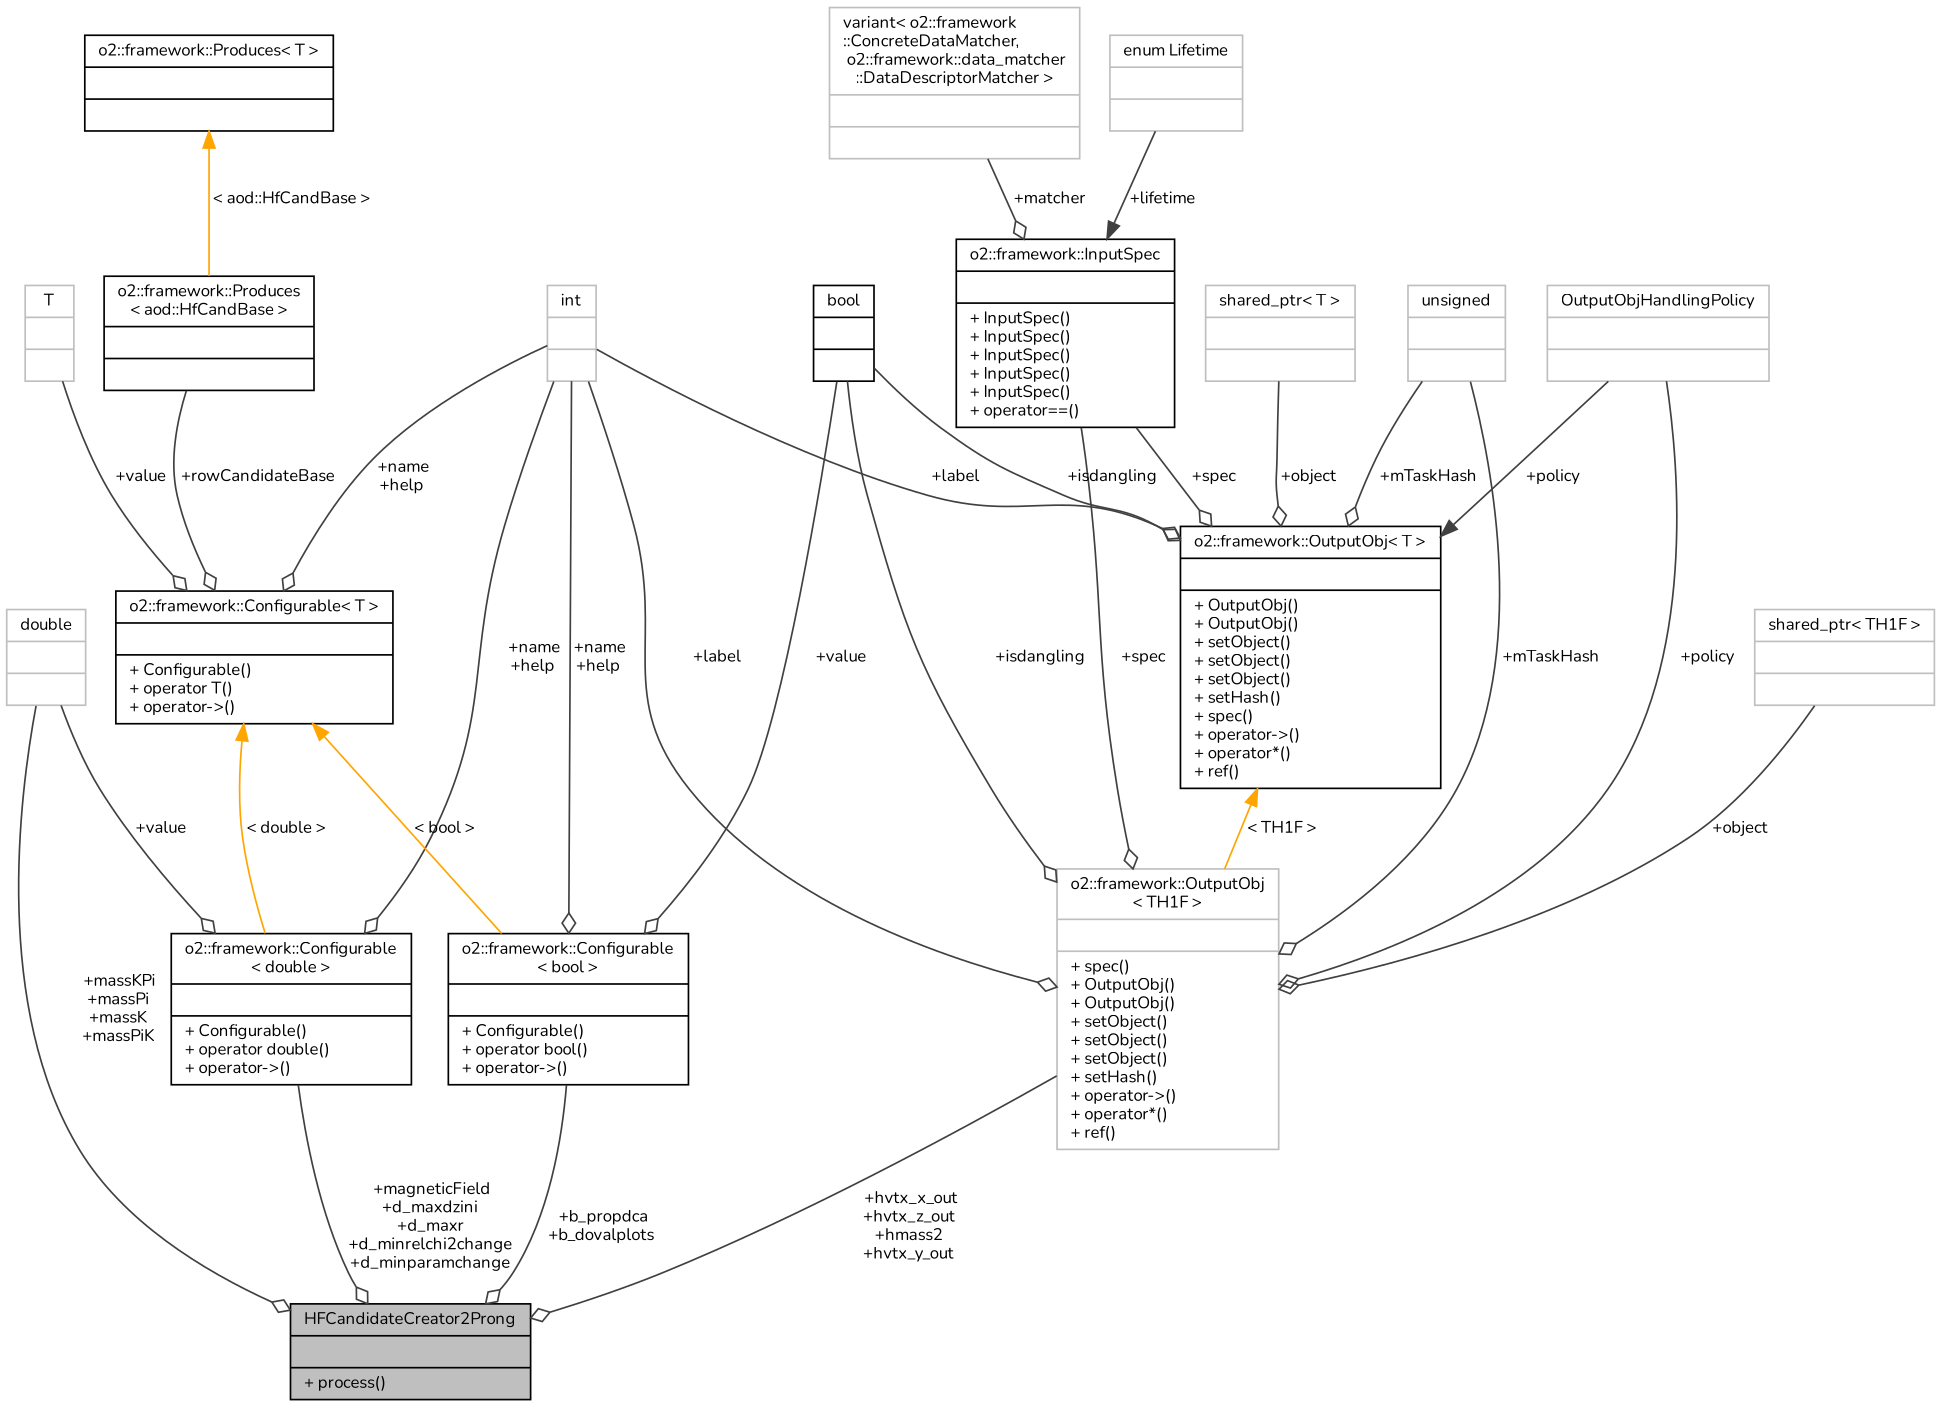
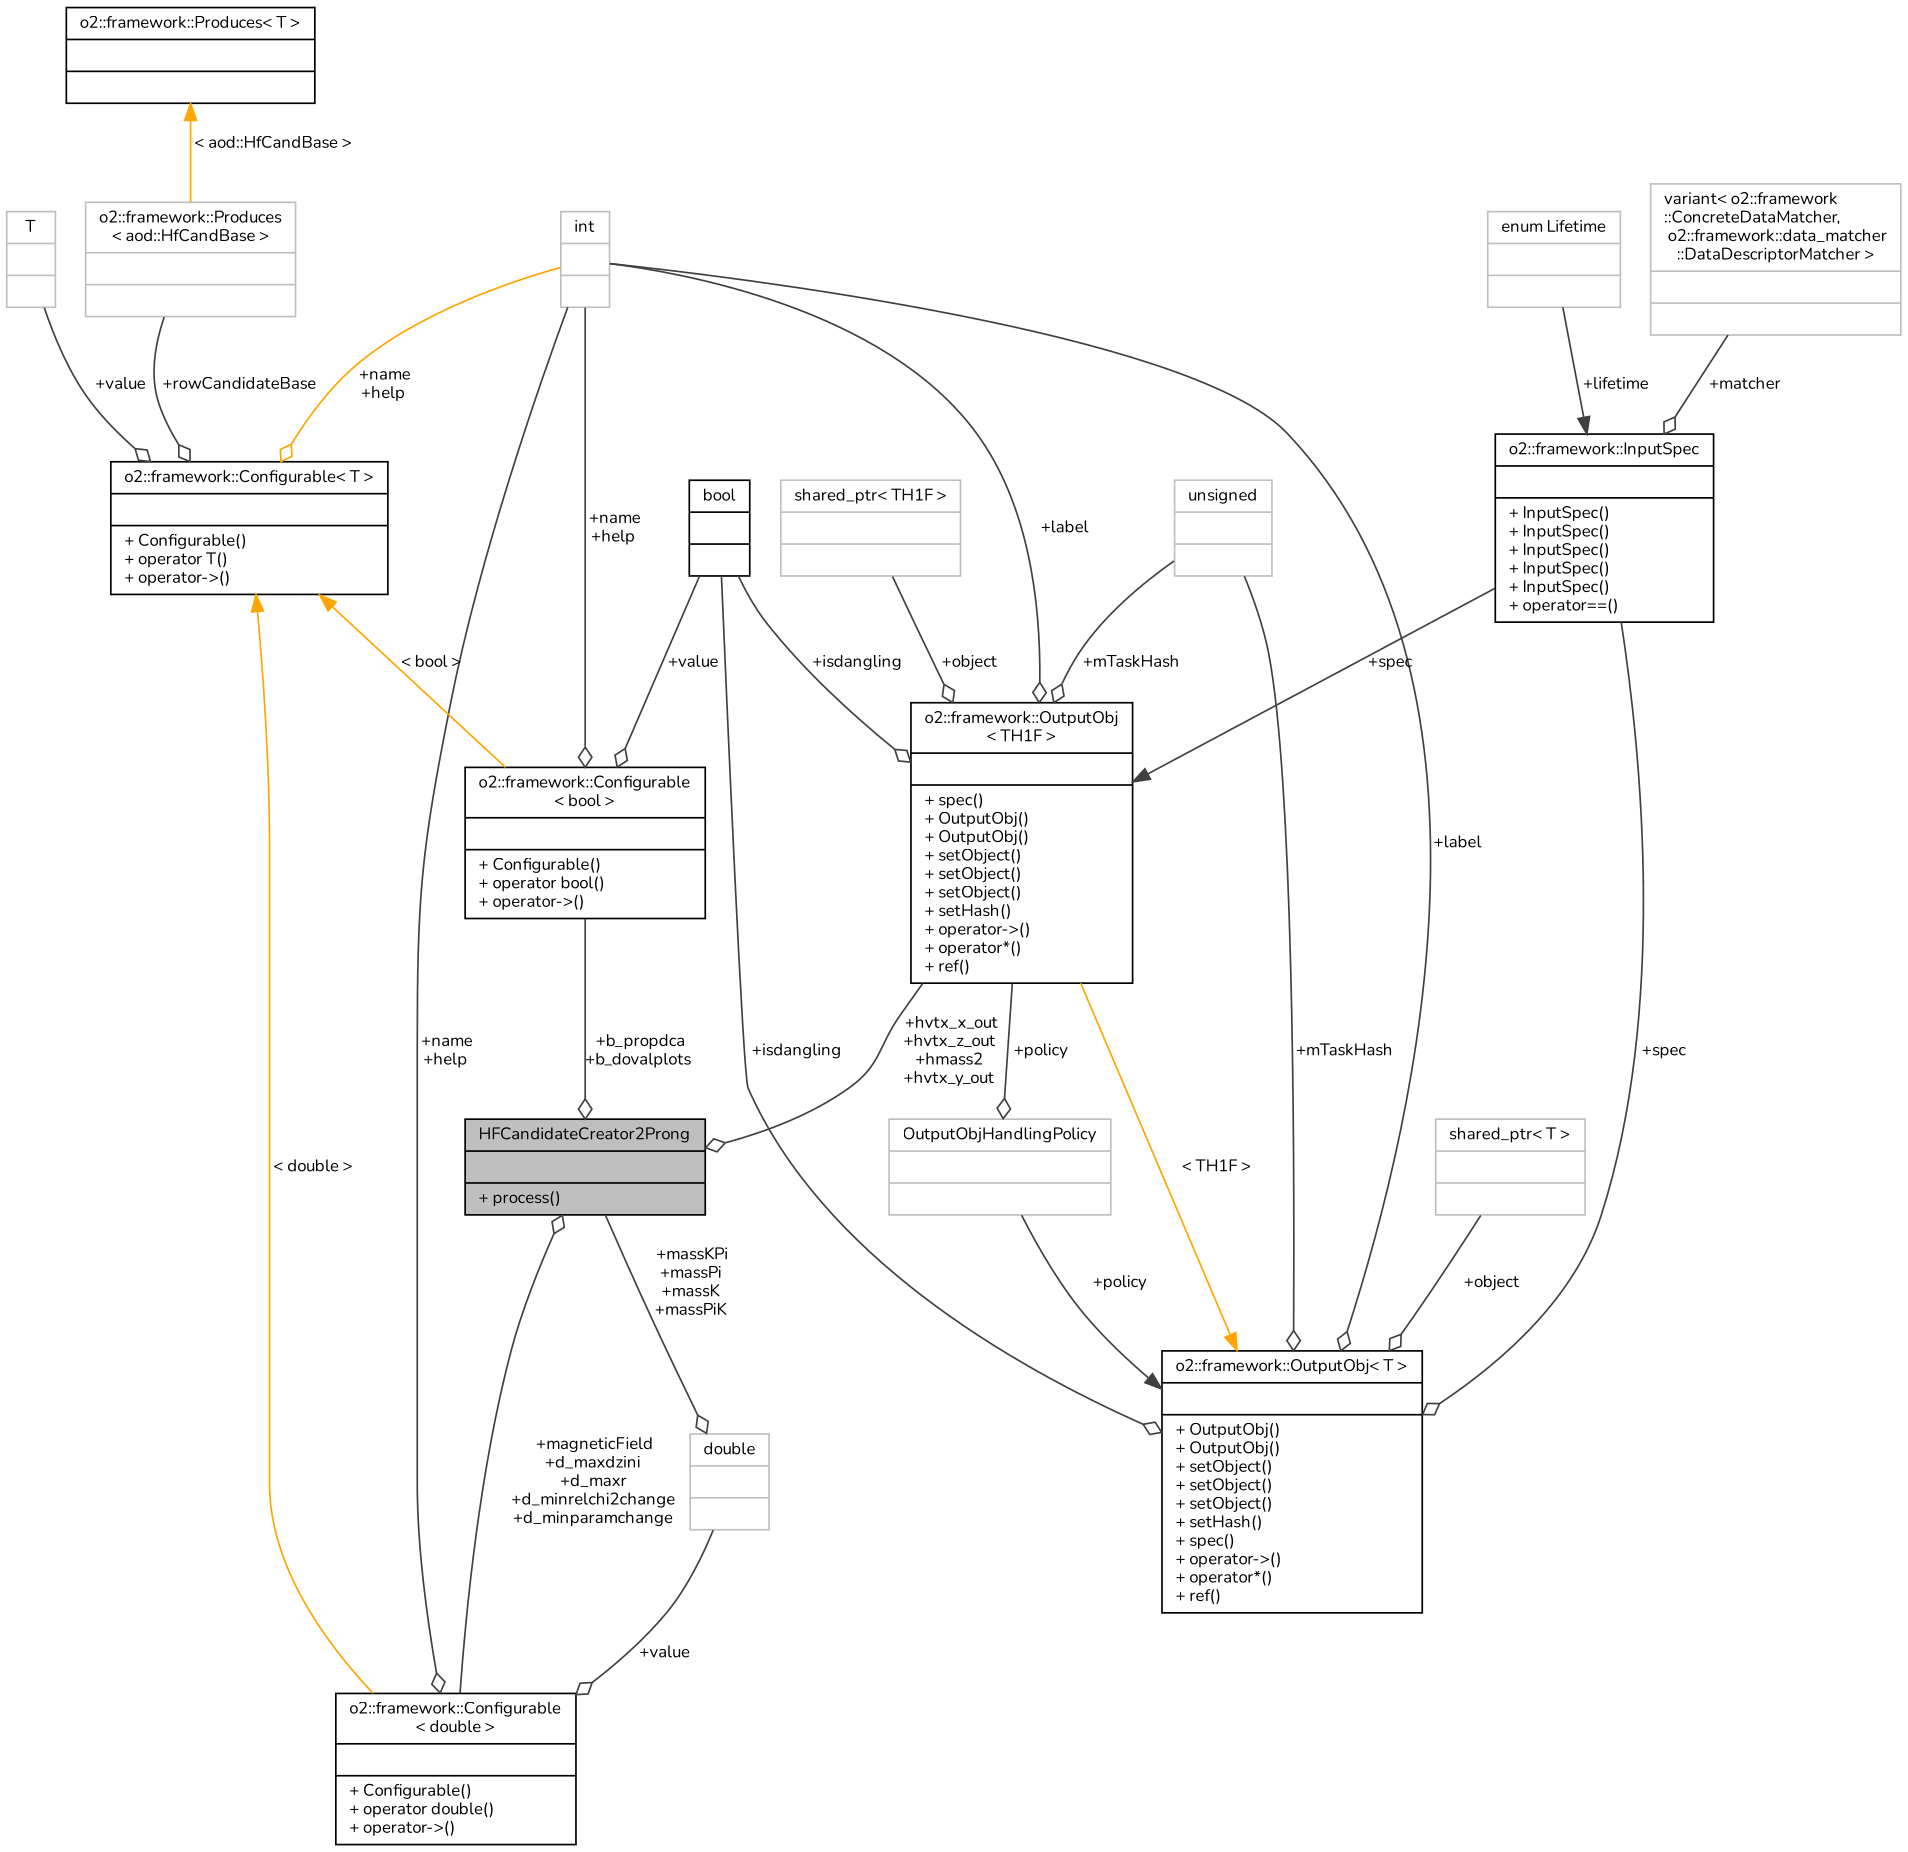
node "o2::framework::Produces": color black -> grey75
edge "int" -> "o2::framework::Configurable< T >": color grey25 -> orange
edge "o2::framework::InputSpec" -> "o2::framework::OutputObj": arrowhead odiamond -> normal
edge "OutputObjHandlingPolicy" -> "o2::framework::OutputObj": reversed
node "o2::framework::OutputObj": color grey75 -> black
edge "double" -> "HFCandidateCreator2Prong": reversed
